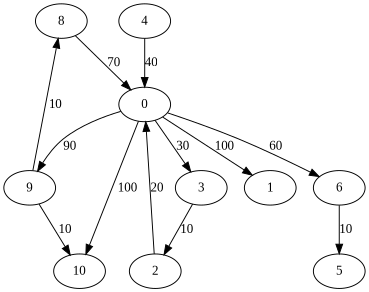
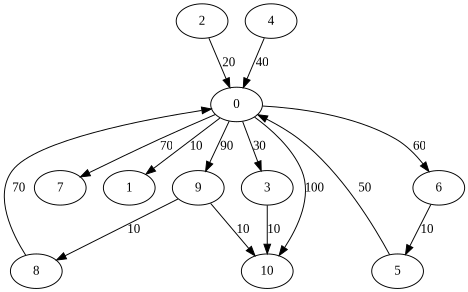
edge "0" -> "1": label "100" -> "10"
edge "5" -> "0": added, label "50"
node "7": added
edge "3" -> "2": now "3" -> "10"
